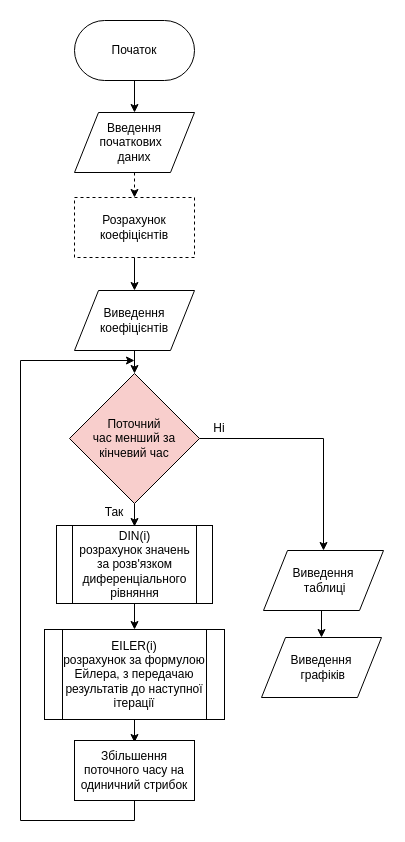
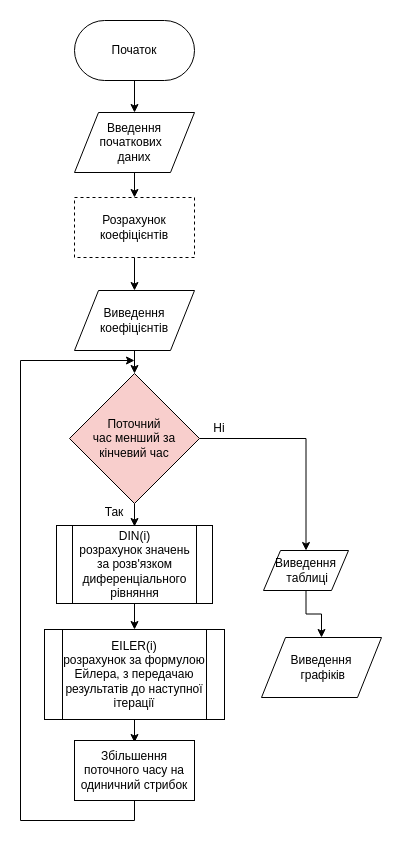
edge "Введення початкових даних" -> "Розрахунок коефіцієнтів": style dashed -> solid
node "Виведення таблиці": size 120x60 -> 85x40
